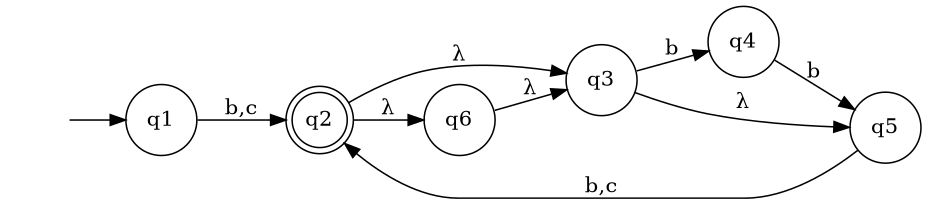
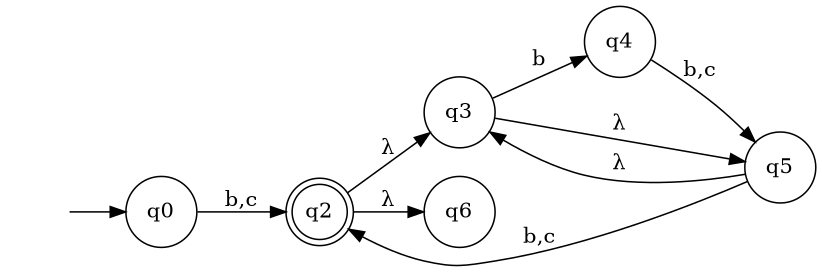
edge "q4" -> "q5": label "b" -> "b,c"
edge "q6" -> "q3": now "q5" -> "q3"
node "q1": label "q1" -> "q0"
